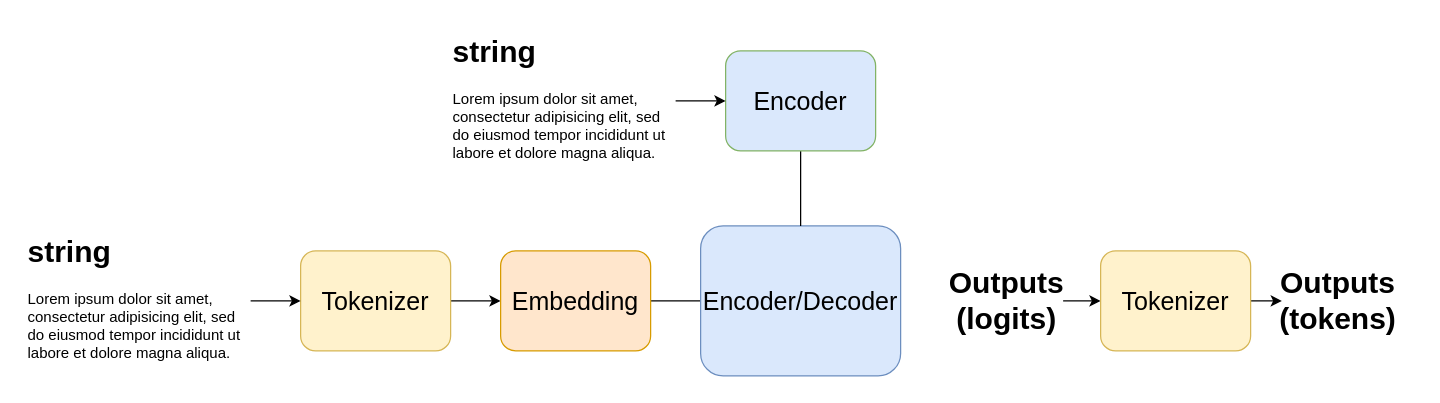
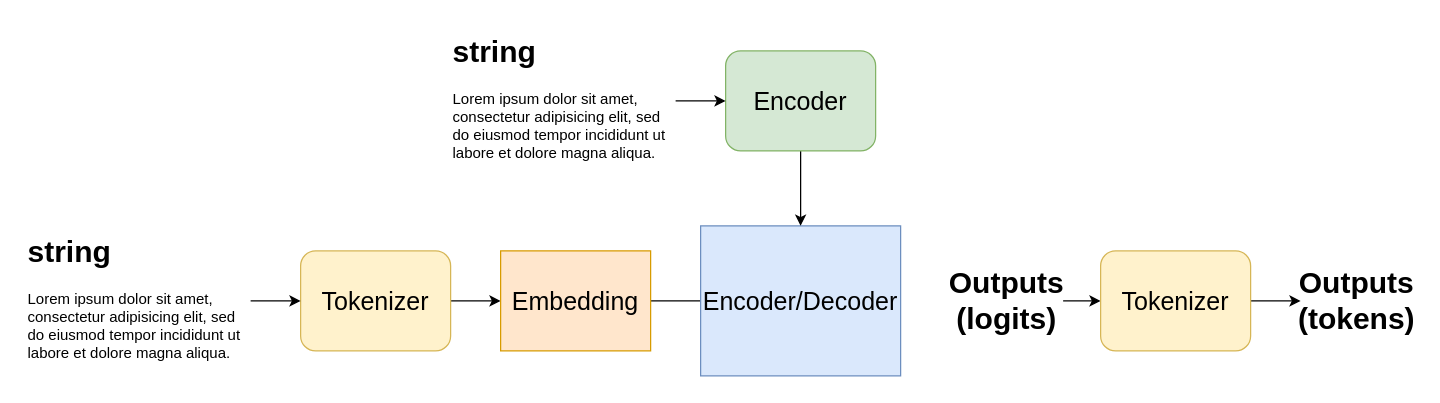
node "Encoder": fillcolor #dae8fc -> #d5e8d4
edge "Encoder" -- "Encoder/Decoder": arrowhead none -> classic
node "Embedding": shape rounded rectangle -> rectangle
node "Encoder/Decoder": shape rounded rectangle -> rectangle
node "Outputs (tokens)": moved (1338, 301) -> (1357, 301)
